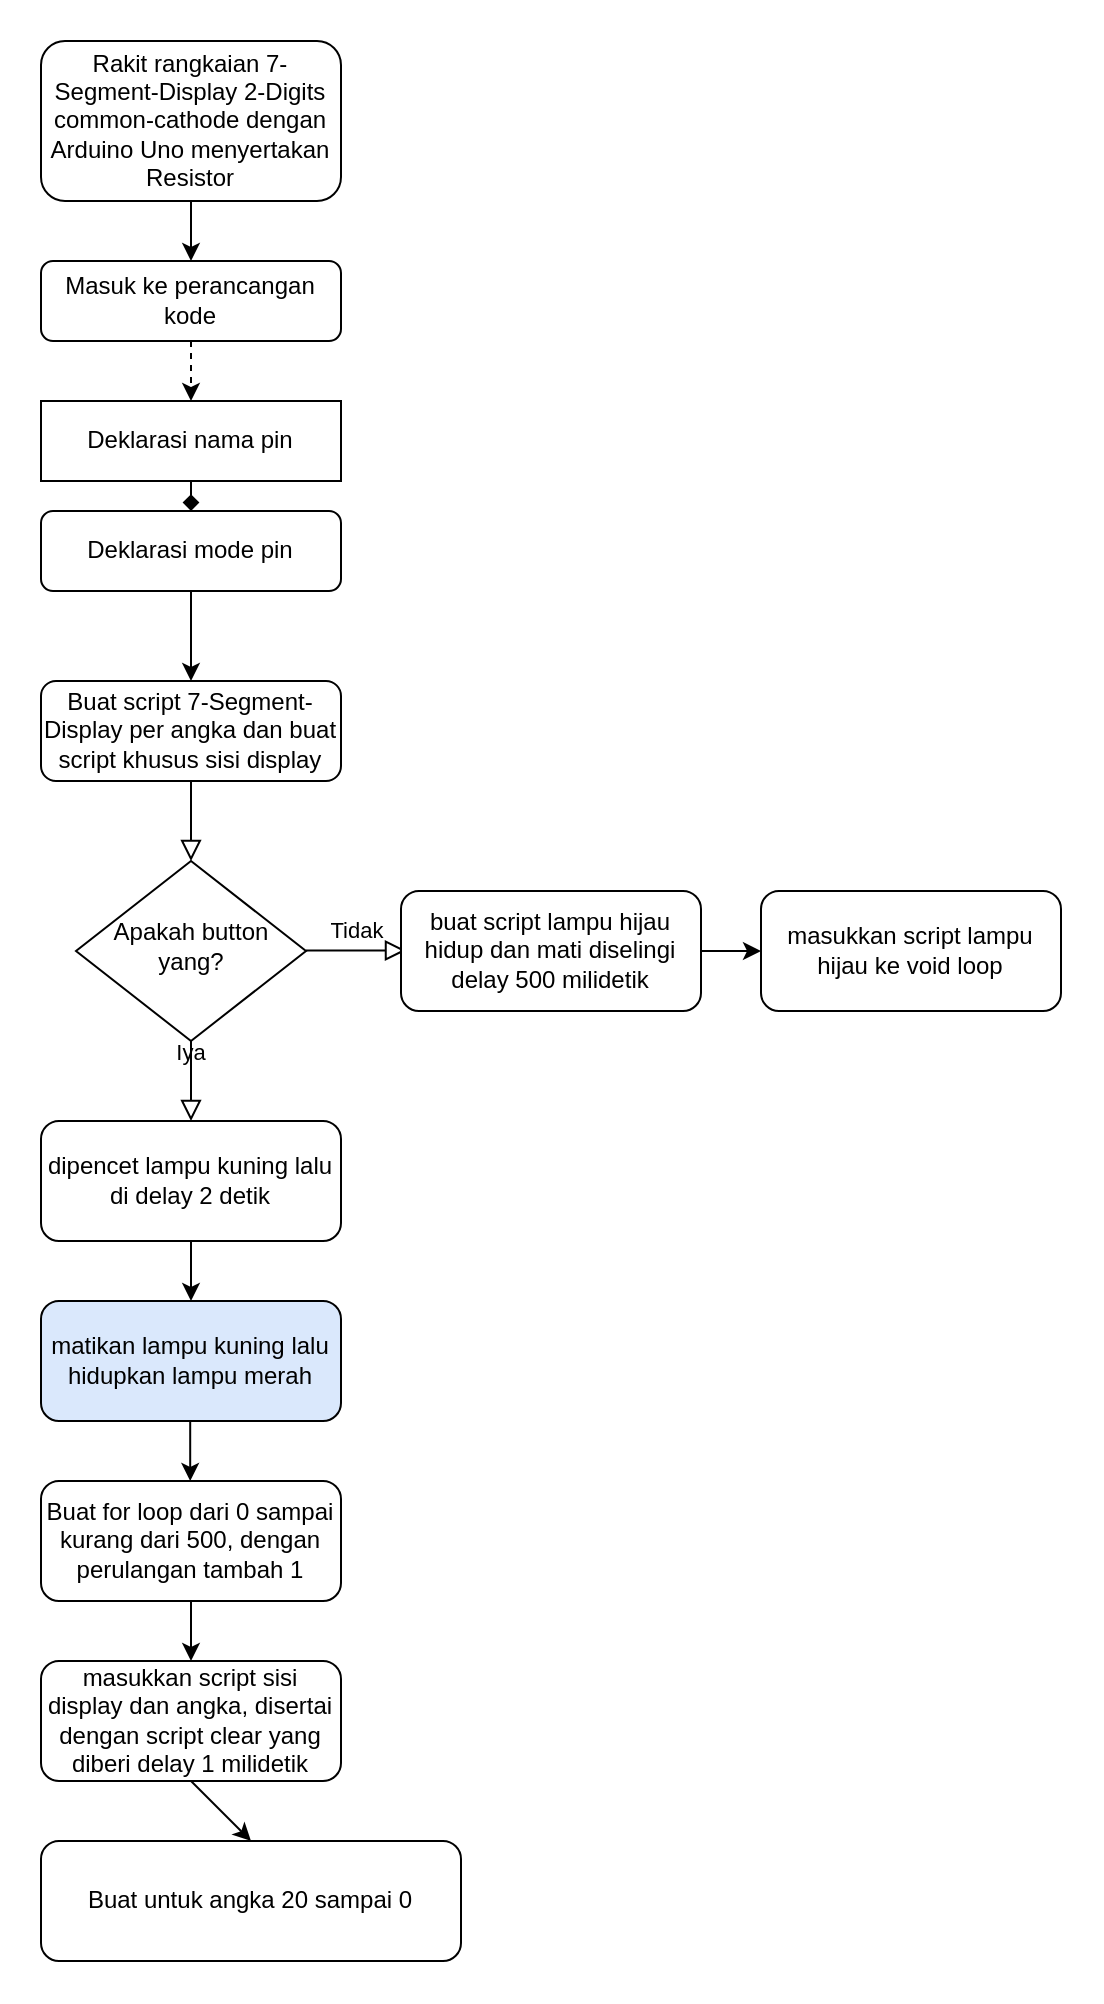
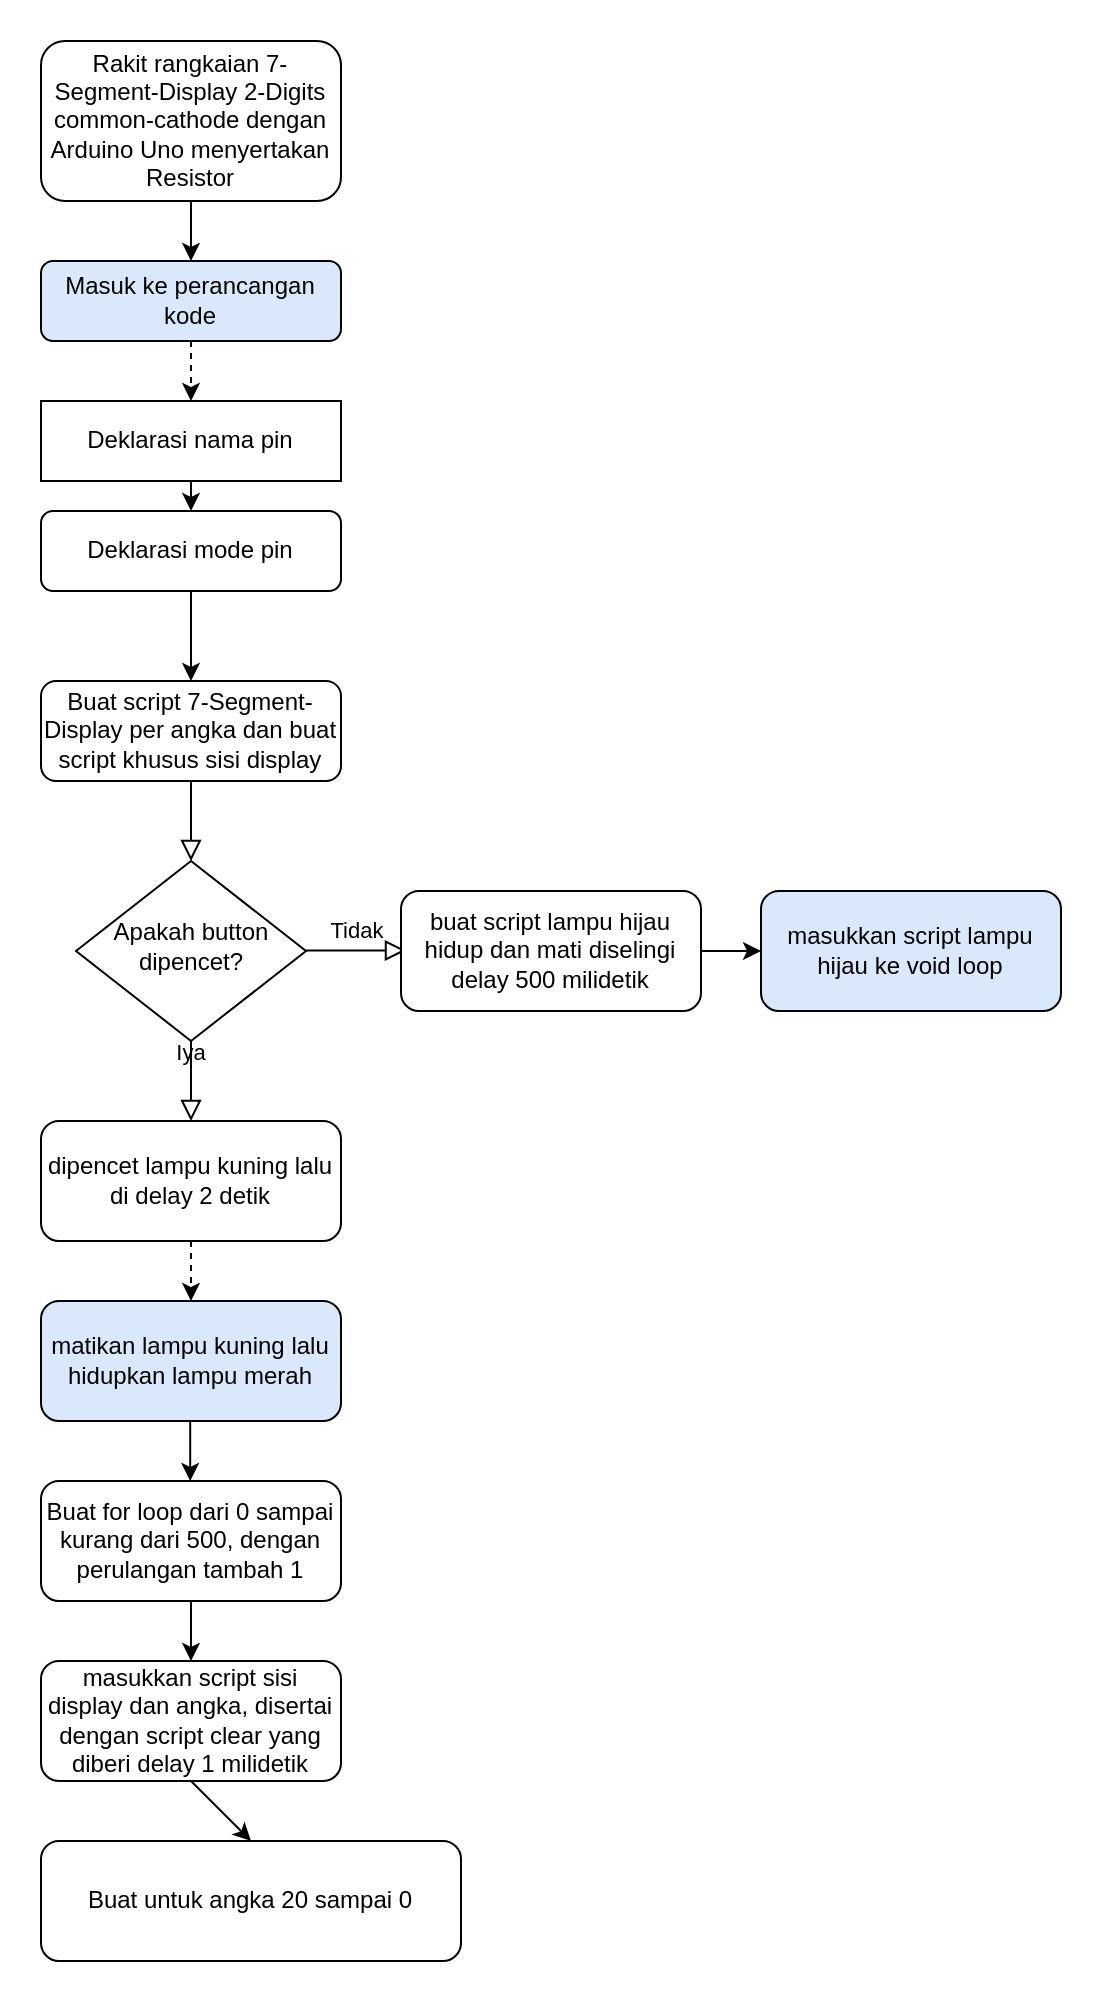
node "Masuk ke perancangan kode": fillcolor #ffffff -> #dae8fc
edge "Deklarasi nama pin" -> "Deklarasi mode pin": arrowhead diamond -> classic
node "Apakah button yang?": label "Apakah button yang?" -> "Apakah button dipencet?"
node "masukkan script lampu hijau ke void loop": fillcolor #ffffff -> #dae8fc
edge "dipencet lampu kuning lalu di delay 2 detik" -> "matikan lampu kuning lalu hidupkan lampu merah": style solid -> dashed
